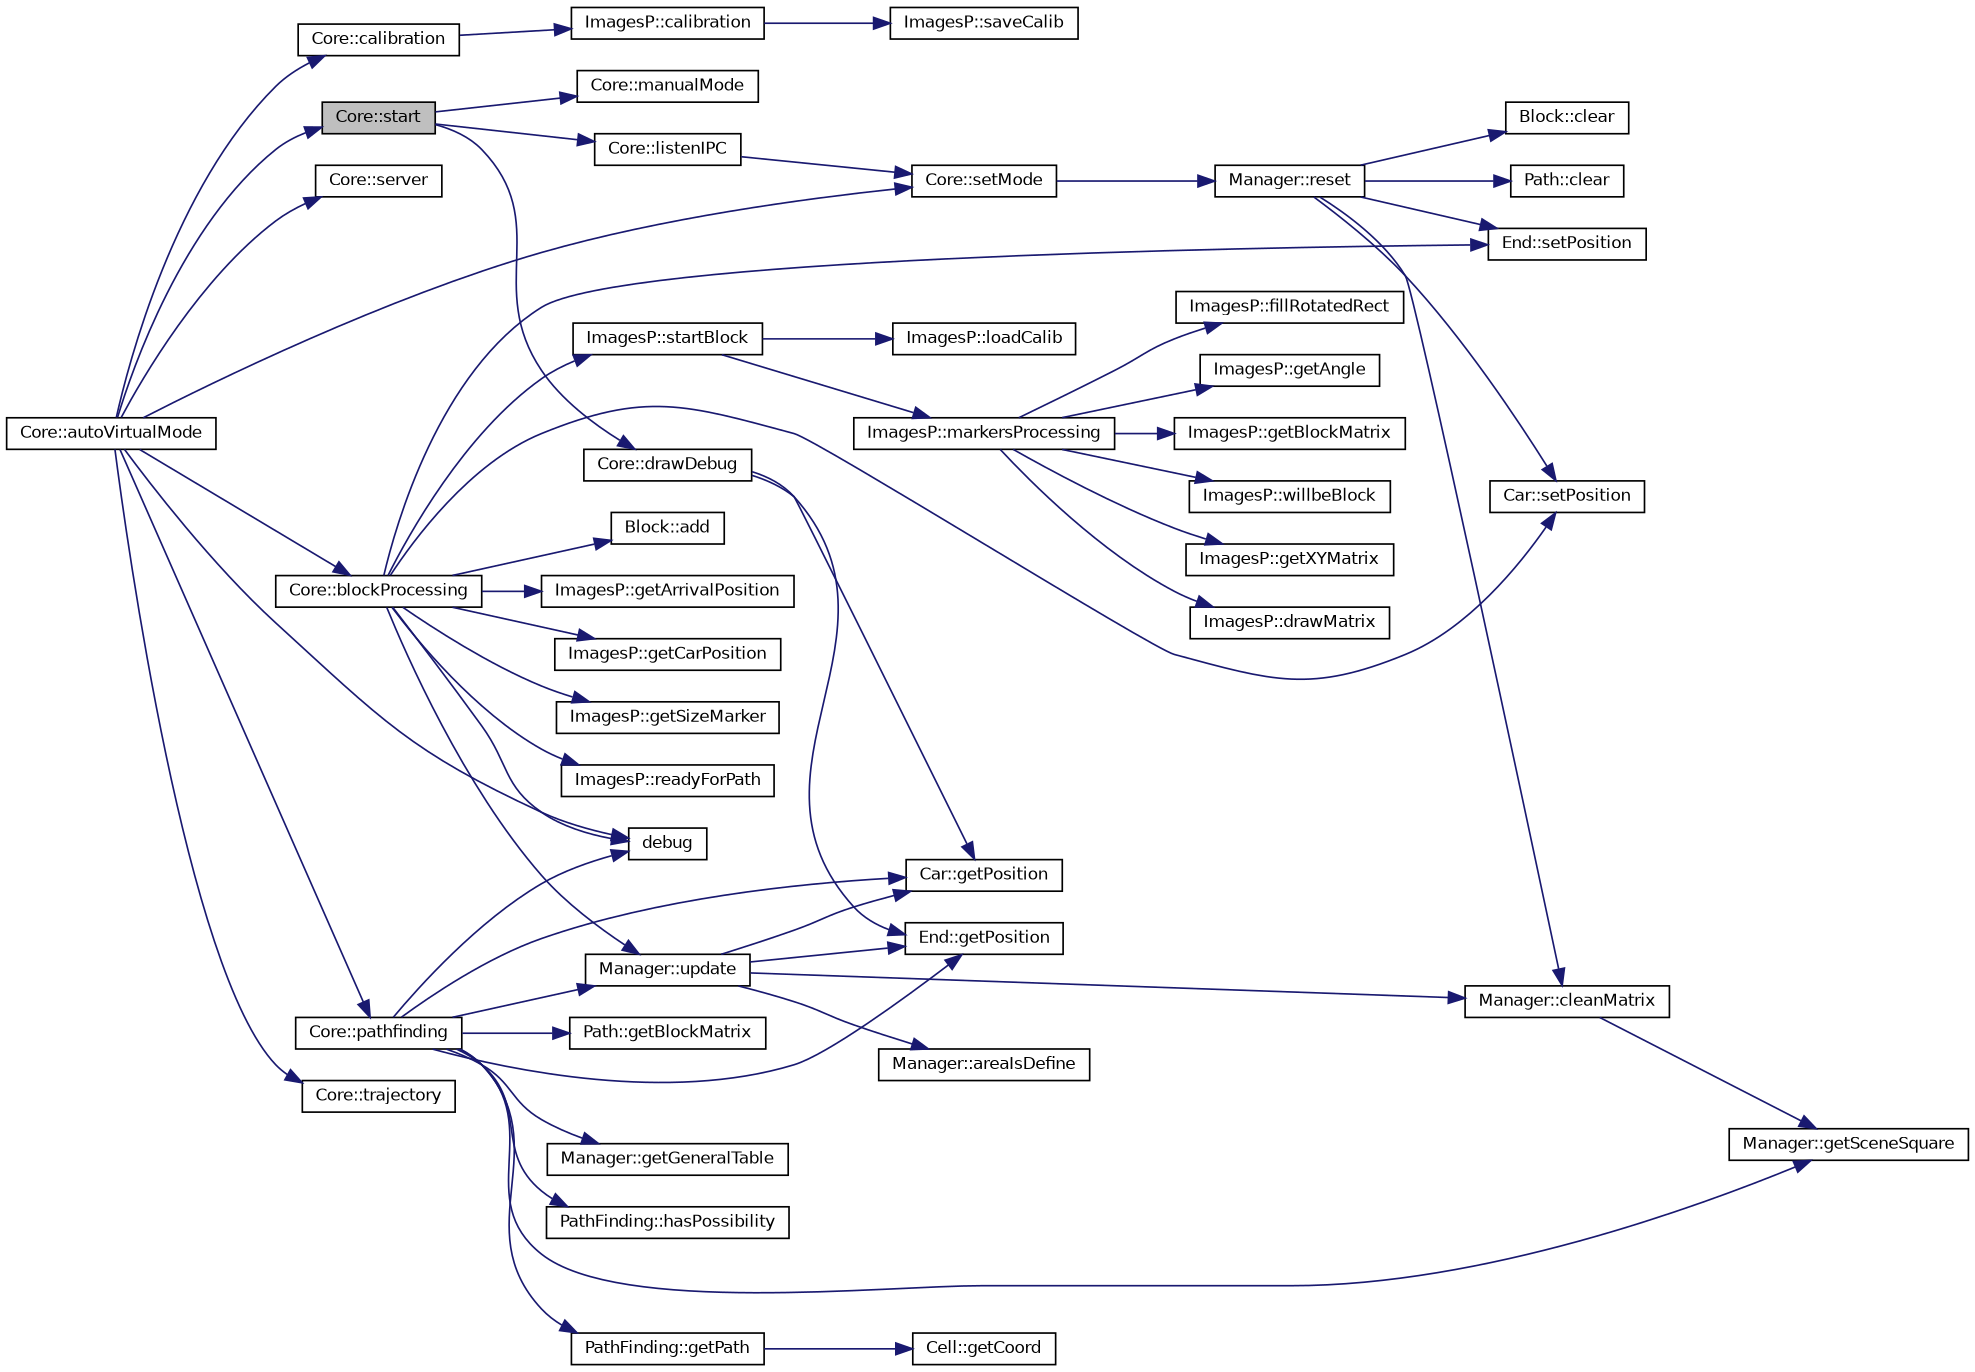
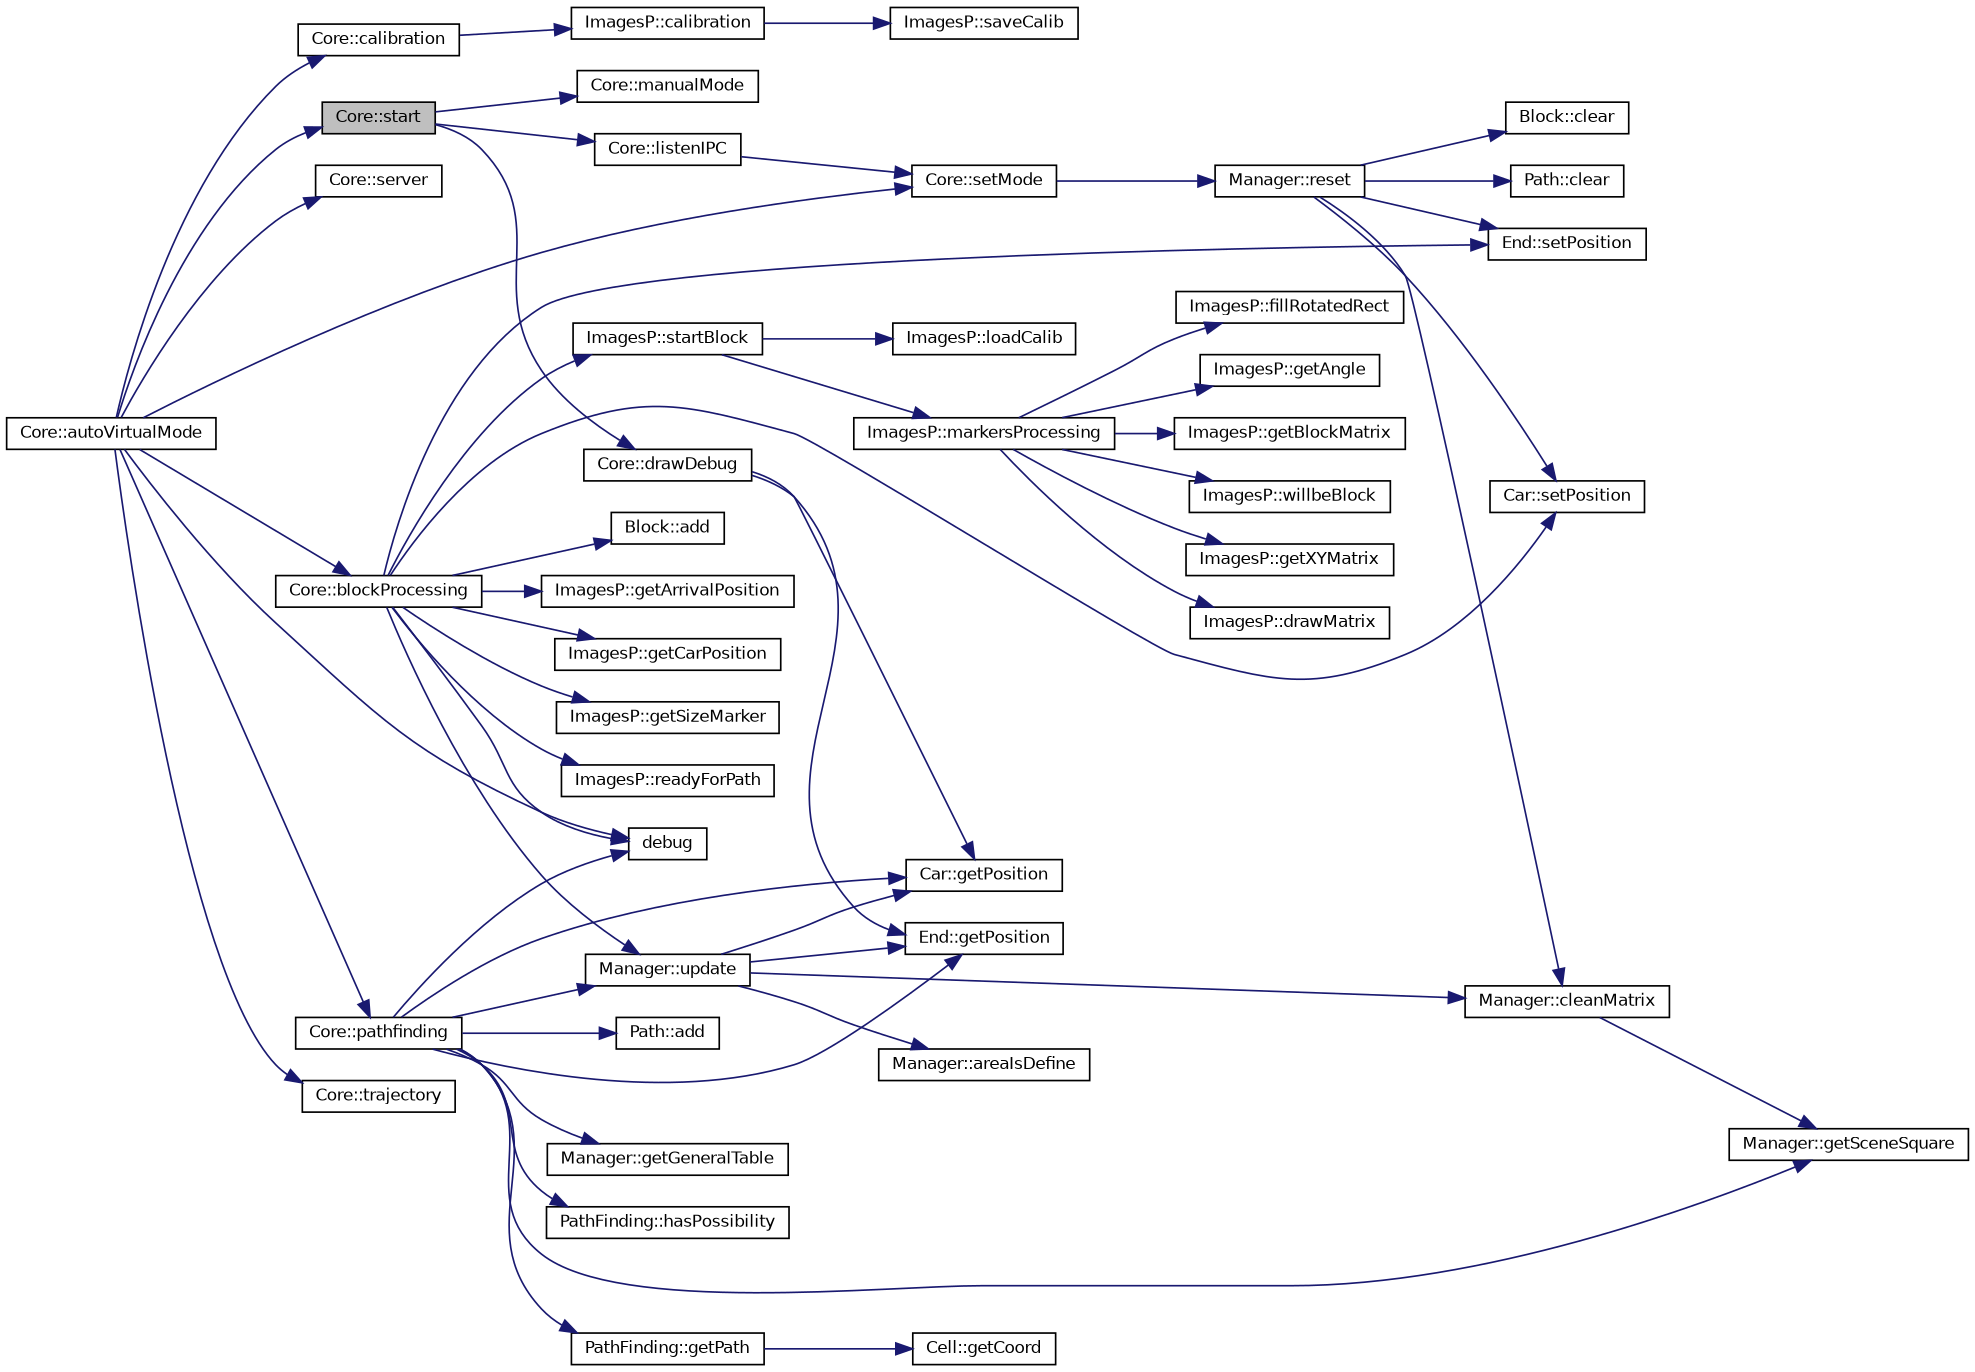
node "Path::getBlockMatrix": label "Path::getBlockMatrix" -> "Path::add"
